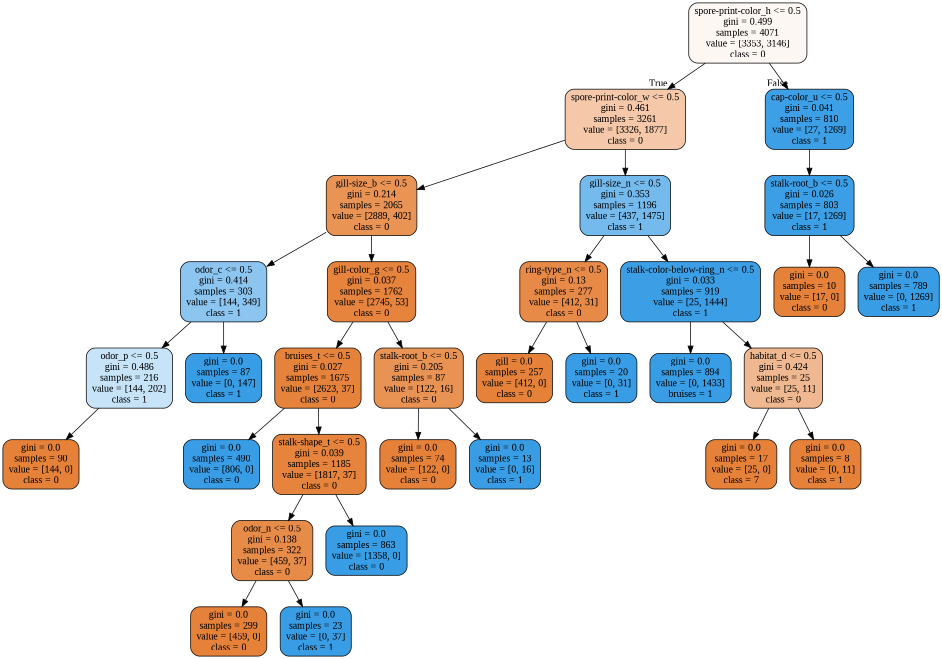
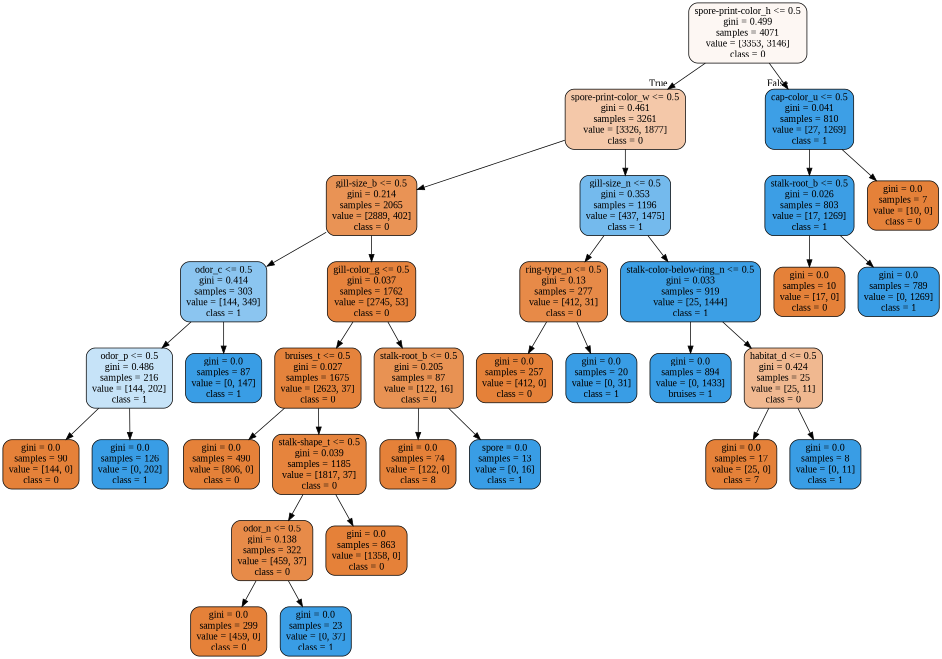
node "gini = 0.0 samples = 7 value = [10, 0] class = 0": added
node "gill = 0.0 samples = 257 value = [412, 0] class = 0": label "gill = 0.0 samples = 257 value = [412, 0] class = 0" -> "gini = 0.0 samples = 257 value = [412, 0] class = 0"
node "gini = 0.0 samples = 126 value = [0, 202] class = 1": added
node "gini = 0.0 samples = 490 value = [806, 0] class = 0": fillcolor #399de5 -> #e58139
node "gini = 0.0 samples = 74 value = [122, 0] class = 0": label "gini = 0.0 samples = 74 value = [122, 0] class = 0" -> "gini = 0.0 samples = 74 value = [122, 0] class = 8"
node "gini = 0.0 samples = 13 value = [0, 16] class = 1": label "gini = 0.0 samples = 13 value = [0, 16] class = 1" -> "spore = 0.0 samples = 13 value = [0, 16] class = 1"
node "gini = 0.0 samples = 8 value = [0, 11] class = 1": fillcolor #e58139 -> #399de5
node "gini = 0.0 samples = 863 value = [1358, 0] class = 0": fillcolor #399de5 -> #e58139
